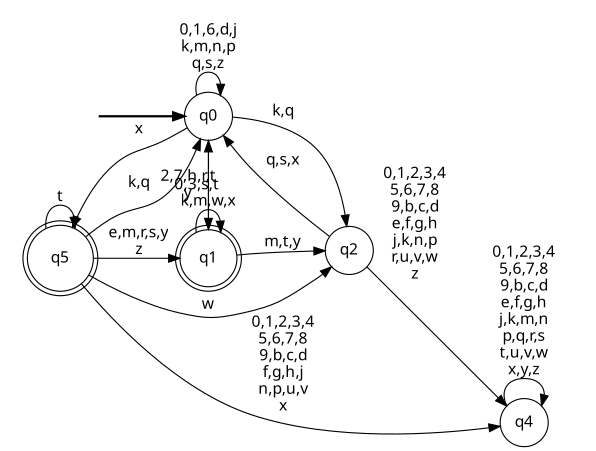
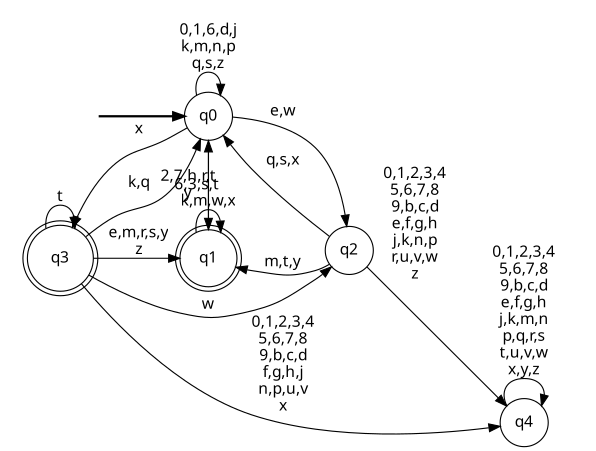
edge "q0" -> "q2": label "k,q" -> "e,w"
edge "q1" -> "q0": label "0,3,s,t" -> "6,3,s,t"
edge "q1" -> "q2": reversed
node "q5": label "q5" -> "q3"
